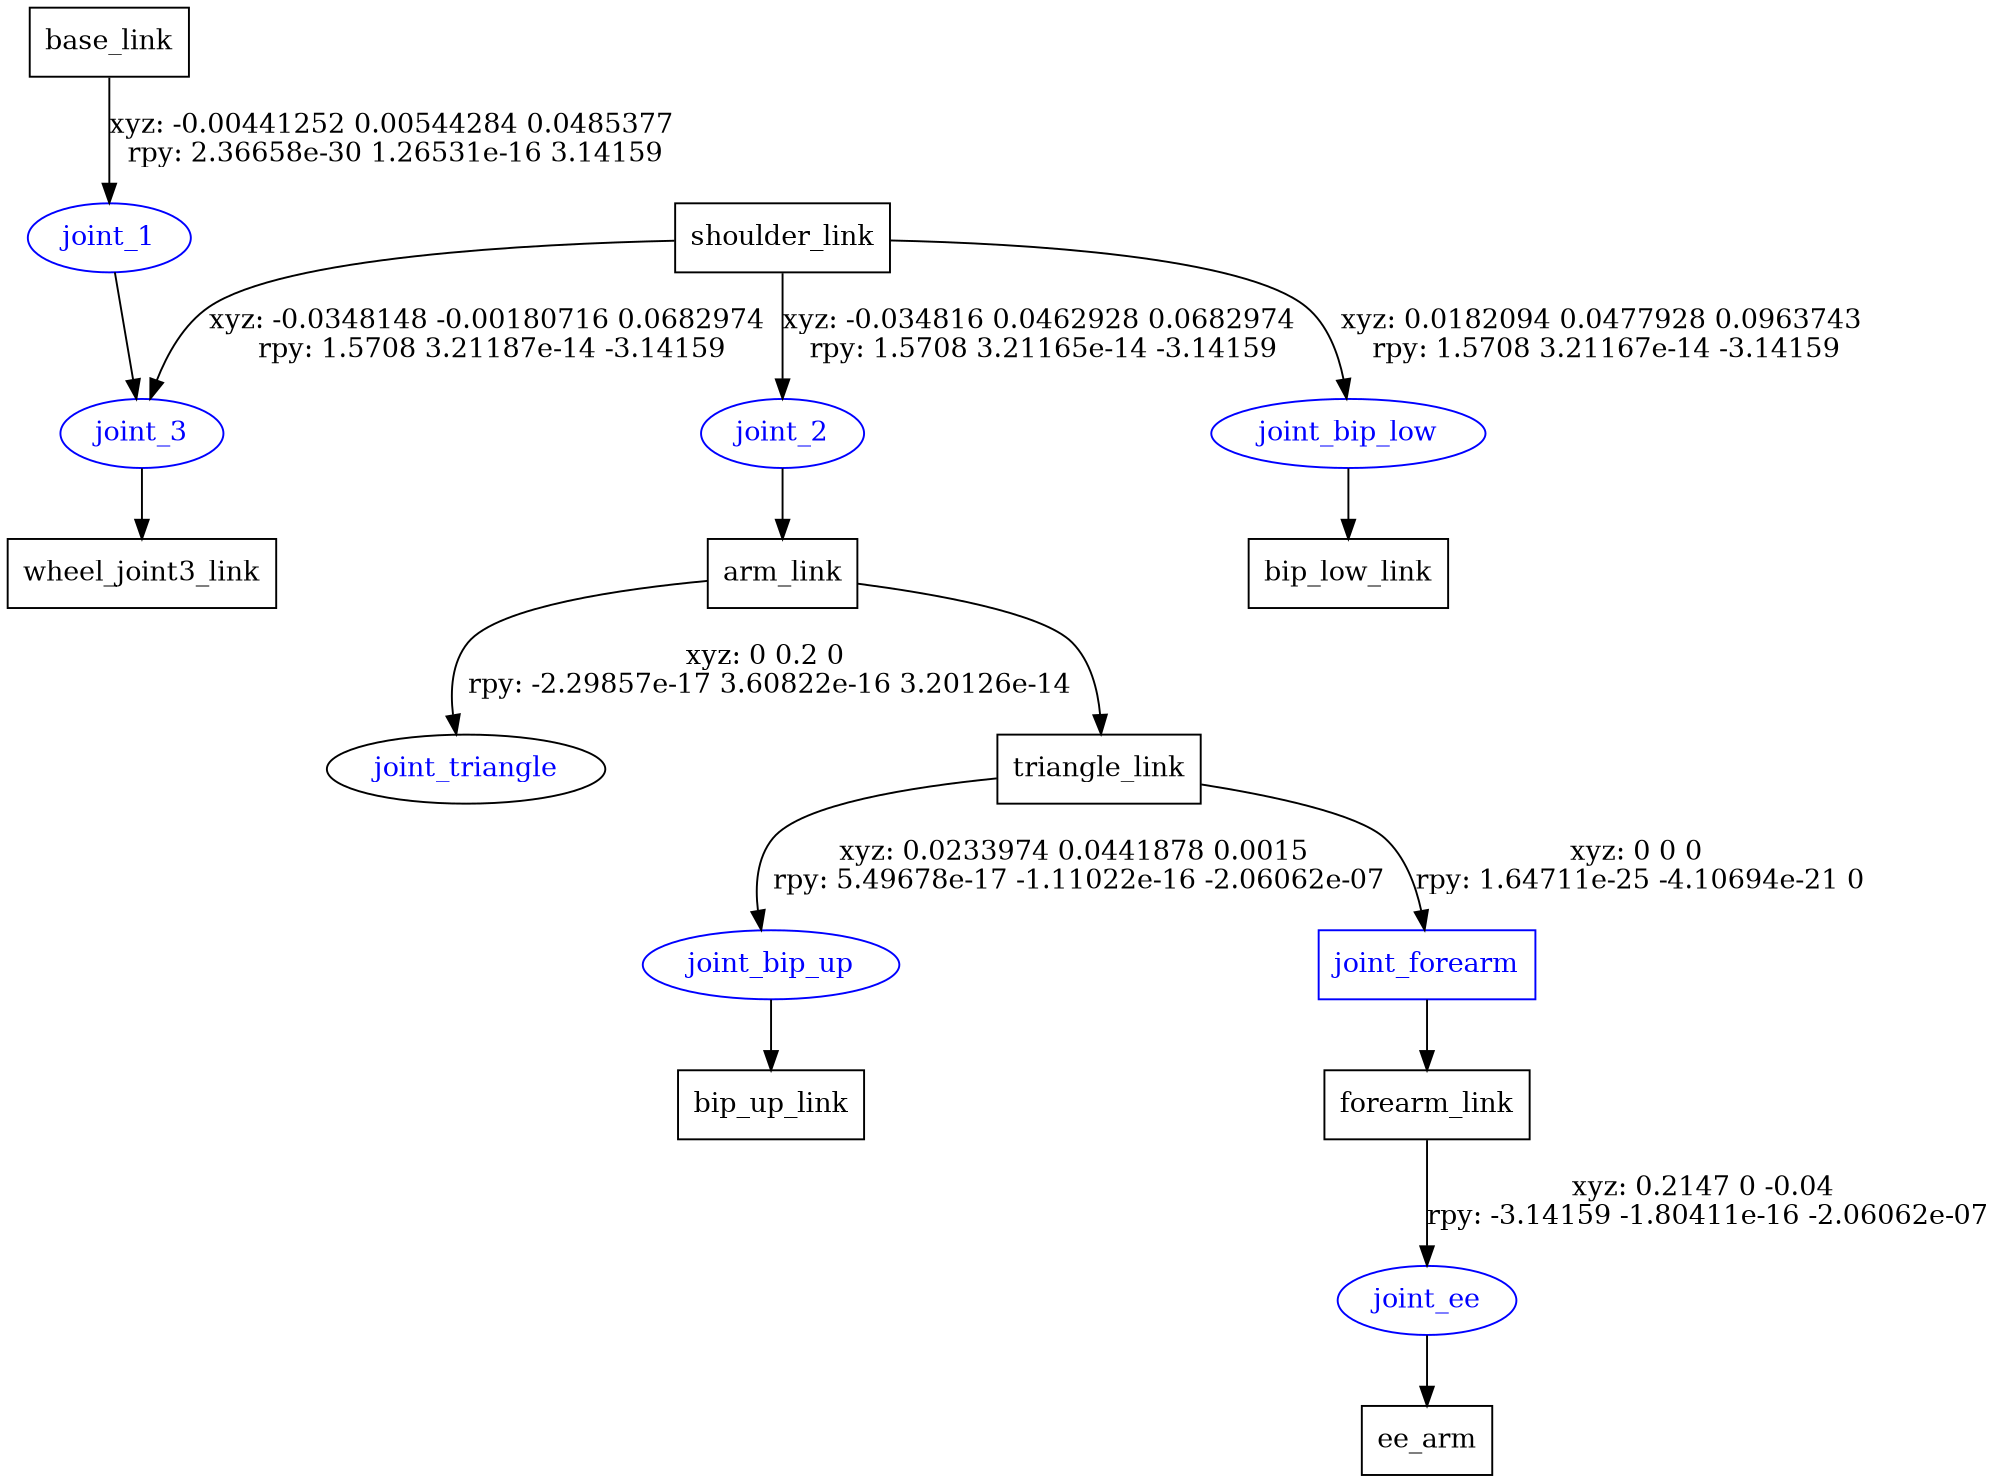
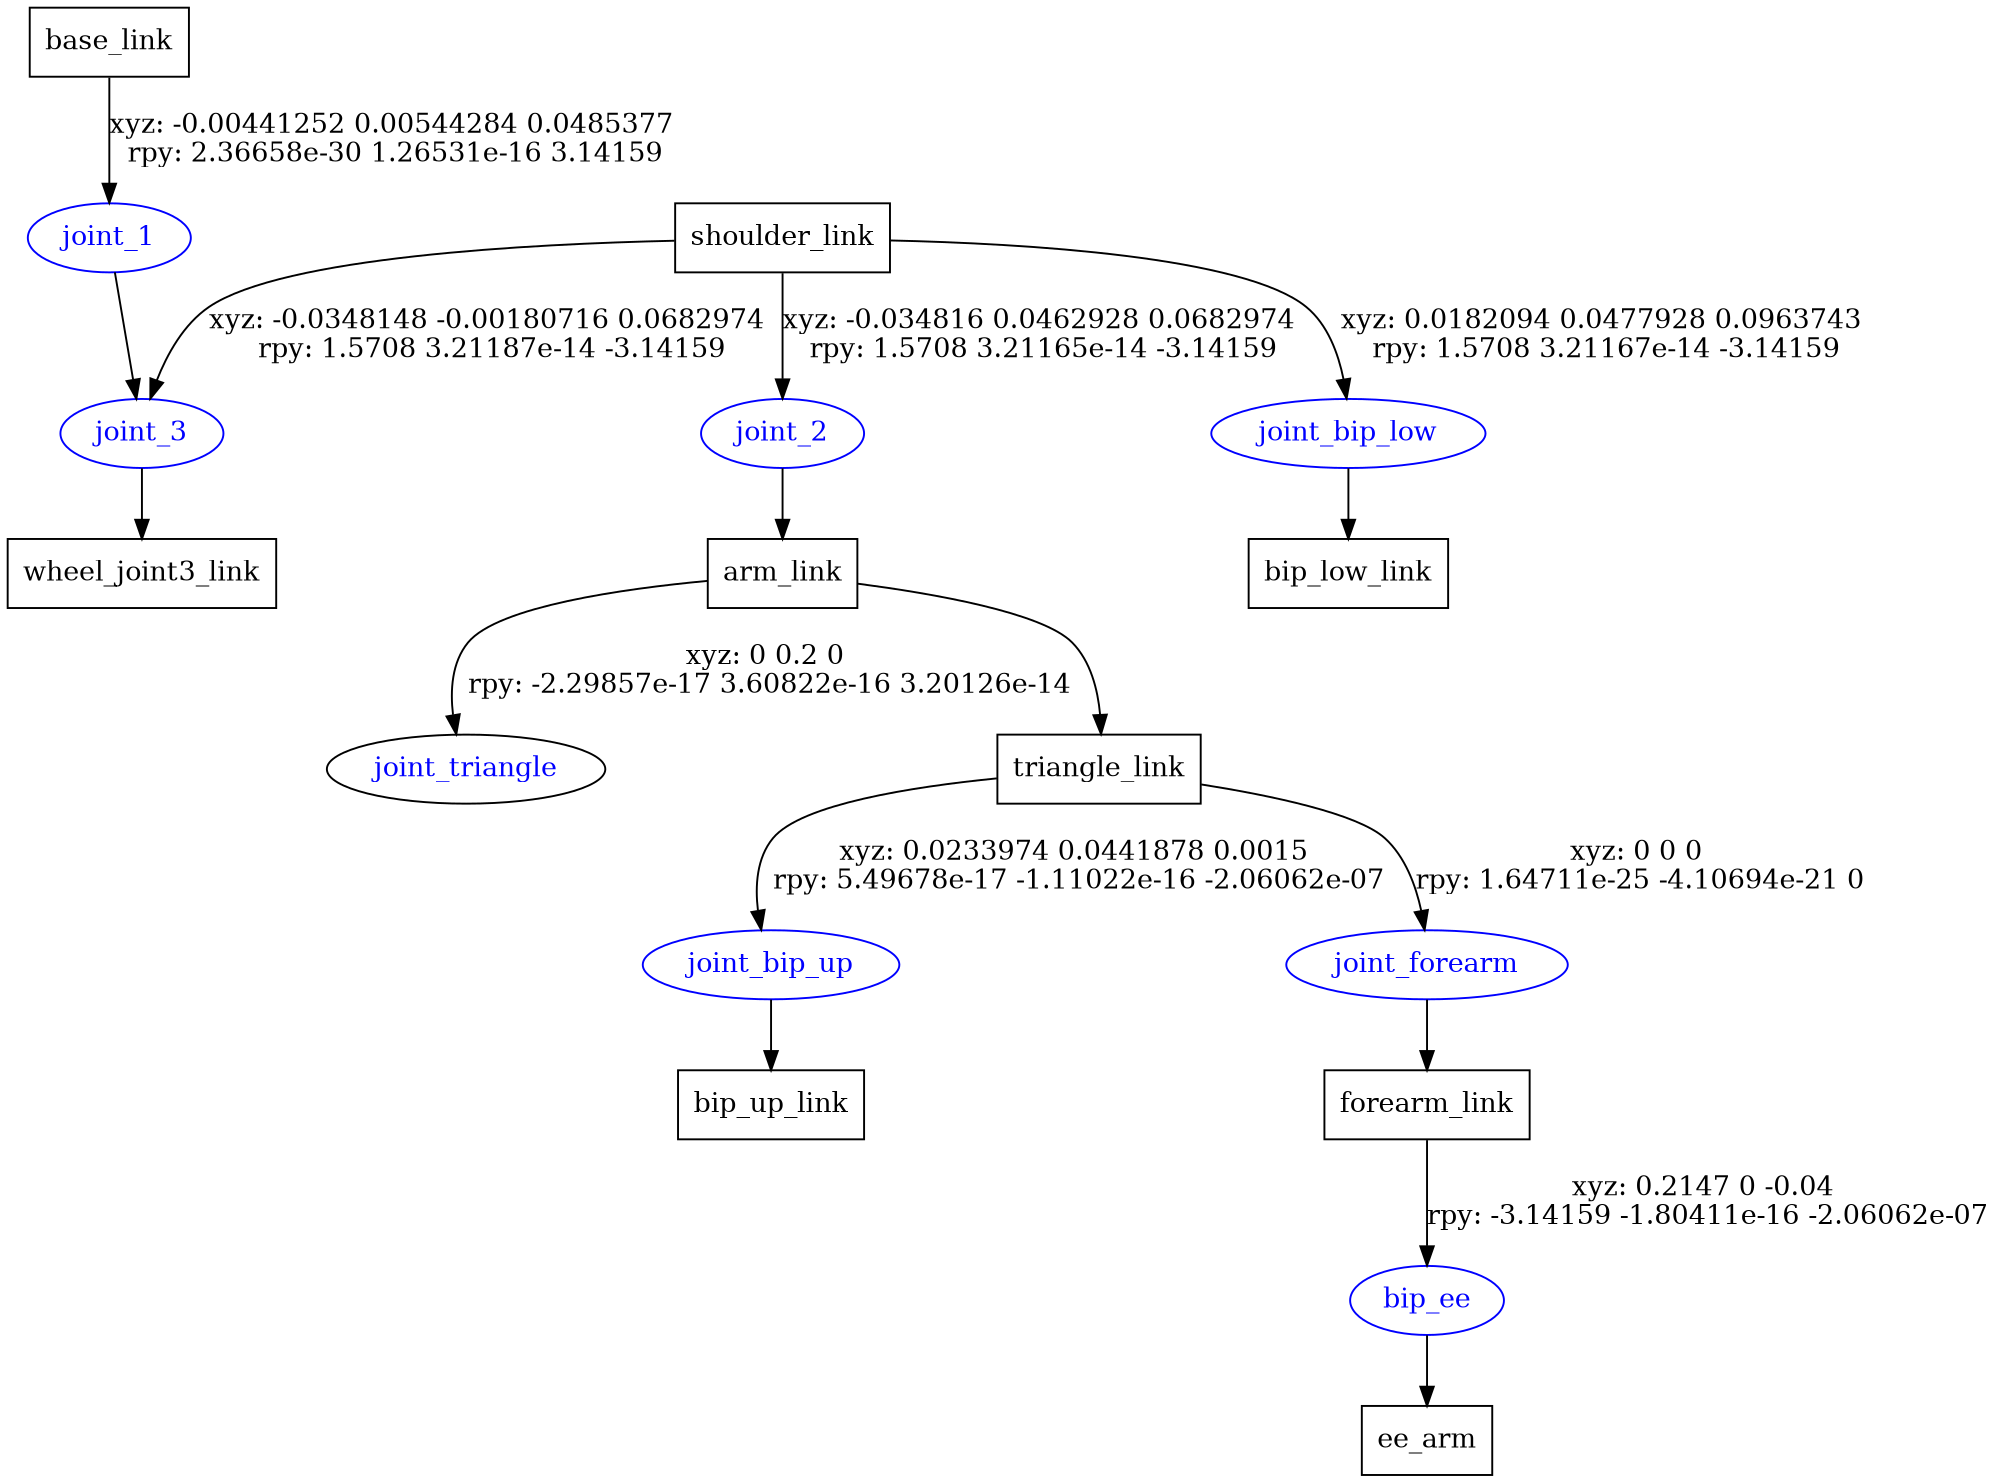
node "joint_forearm": shape box -> ellipse
node "joint_ee": label "joint_ee" -> "bip_ee"
